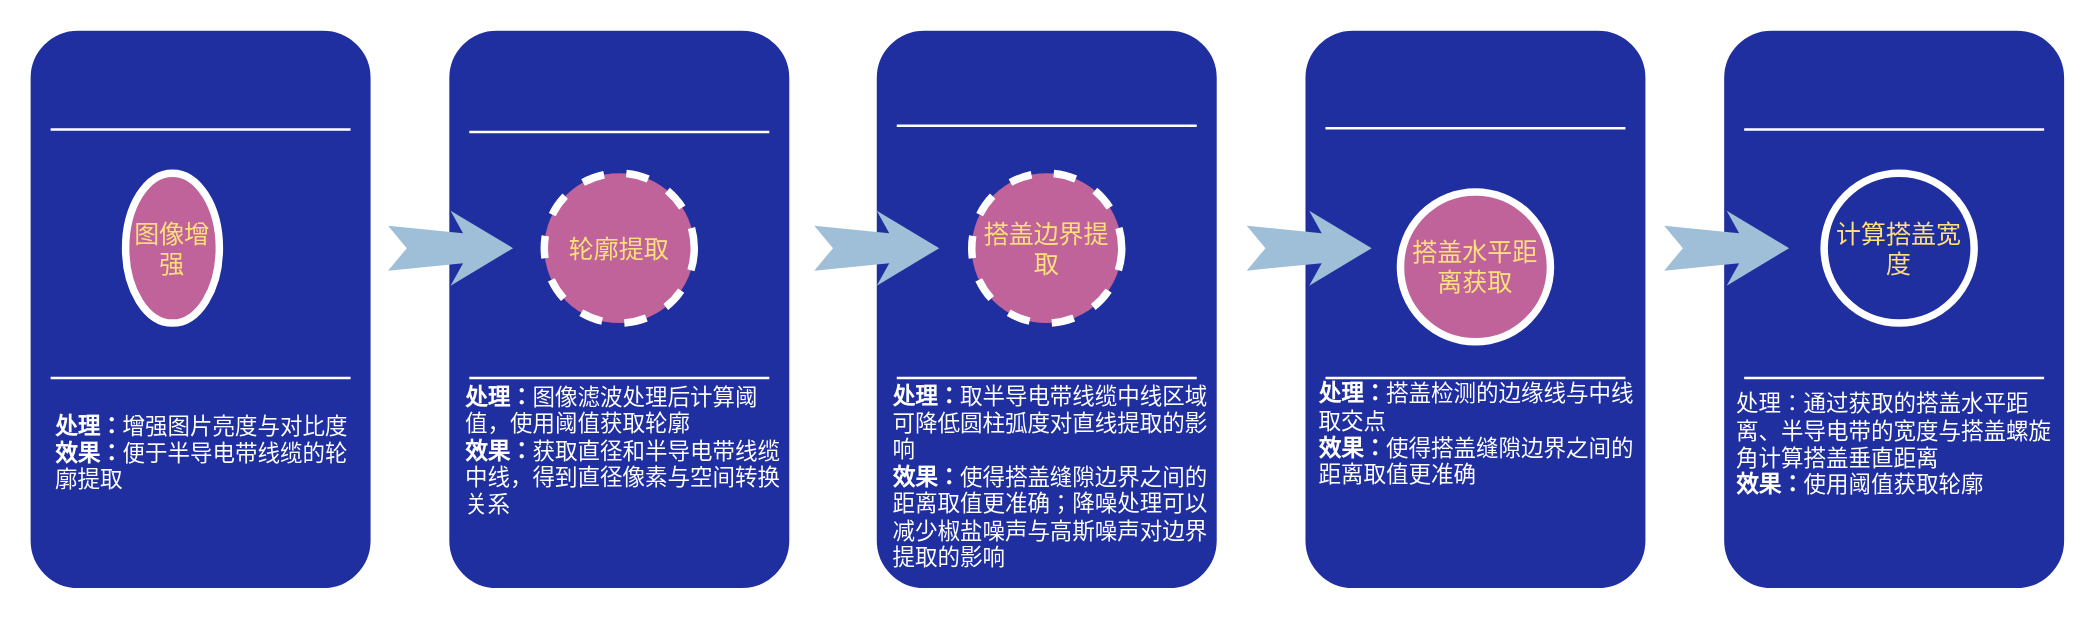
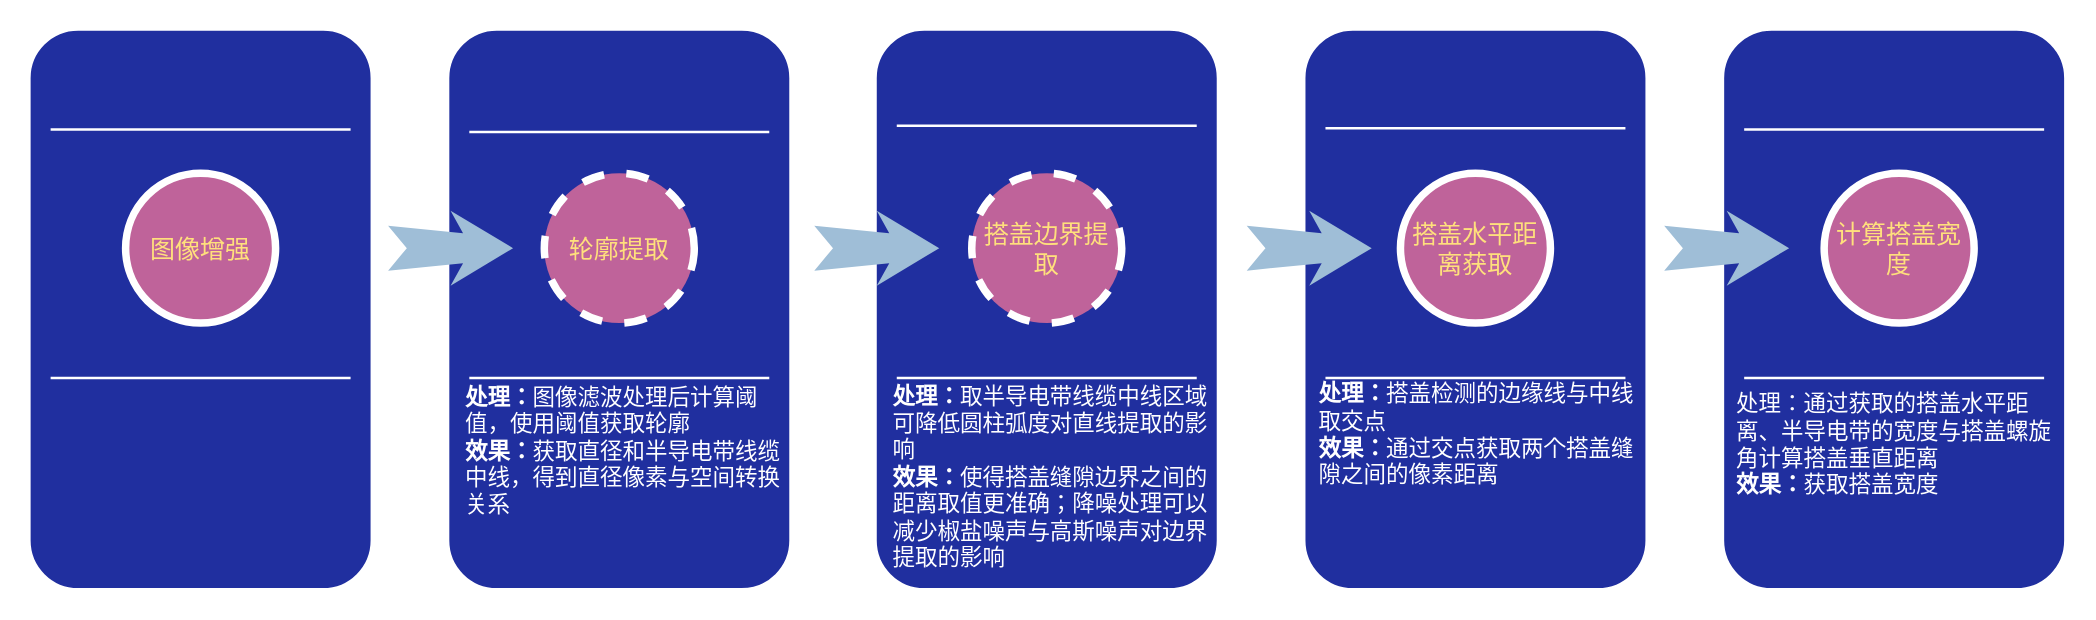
node "图像增强": size 94x150 -> 150x150
node "计算搭盖宽度": fillcolor #202f9f -> #bf639a
node "搭盖水平距离获取": moved (1476, 267) -> (1476, 248)
node "处理：搭盖检测的边缘线与中线取交点 效果：使得搭盖缝隙边界之间的距离取值更准确": label "处理：搭盖检测的边缘线与中线取交点 效果：使得搭盖缝隙边界之间的距离取值更准确" -> "处理：搭盖检测的边缘线与中线取交点 效果：通过交点获取两个搭盖缝隙之间的像素距离"
node "处理：通过获取的搭盖水平距离、半导电带的宽度与搭盖螺旋角计算搭盖垂直距离 效果：使用阈值获取轮廓": label "处理：通过获取的搭盖水平距离、半导电带的宽度与搭盖螺旋角计算搭盖垂直距离 效果：使用阈值获取轮廓" -> "处理：通过获取的搭盖水平距离、半导电带的宽度与搭盖螺旋角计算搭盖垂直距离 效果：获取搭盖宽度"
node "处理：增强图片亮度与对比度效果：便于半导电带线缆的轮廓提取": removed
